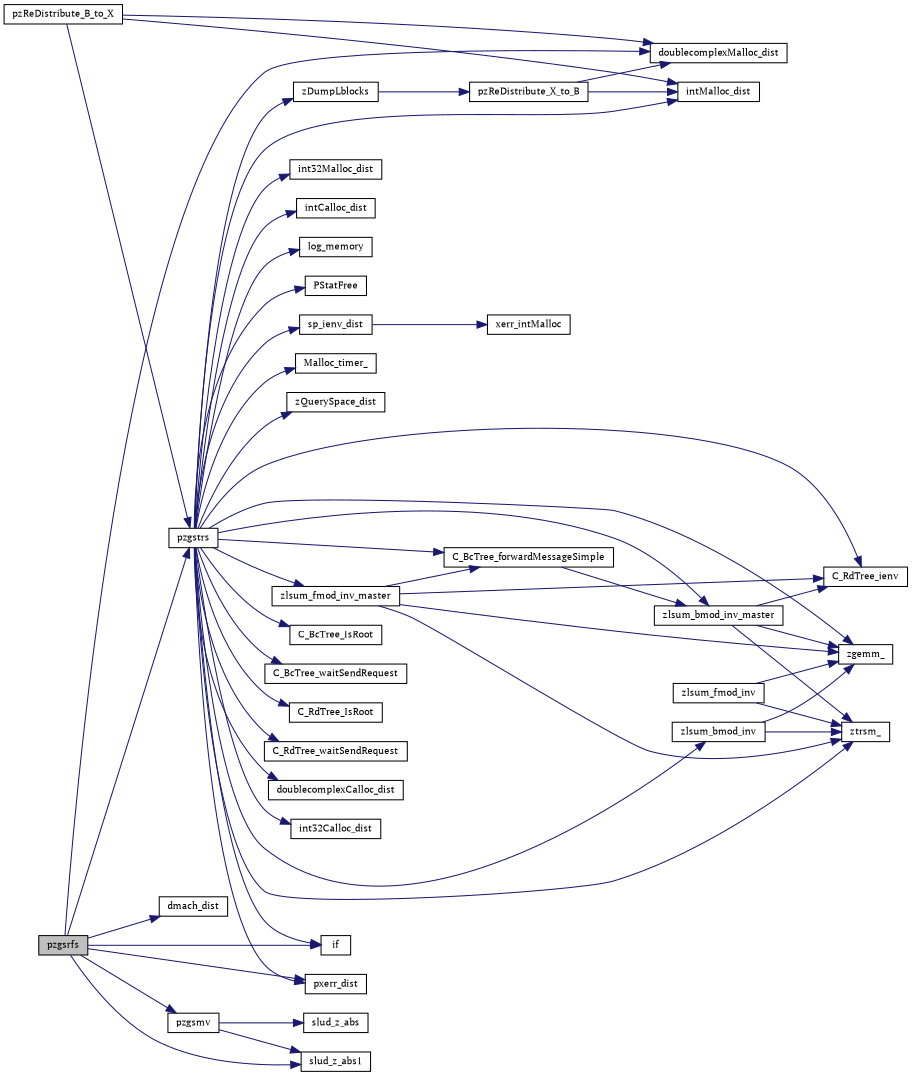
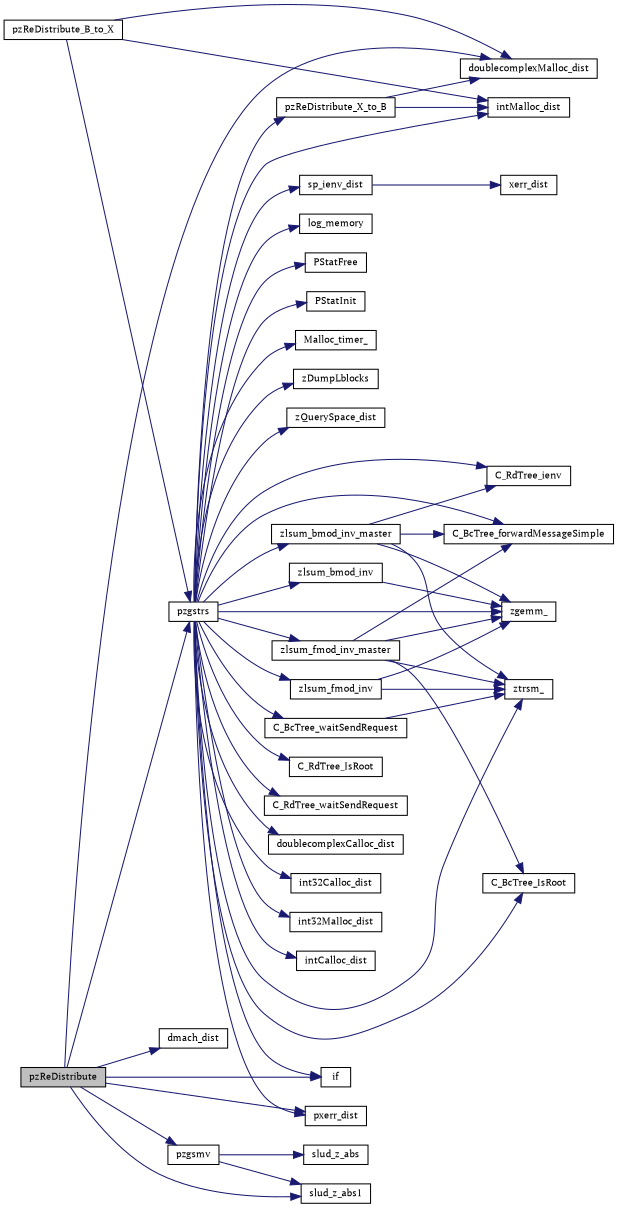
edge "zDumpLblocks" -> "pzReDistribute_X_to_B": now "pzgstrs" -> "pzReDistribute_X_to_B"
node "PStatInit": added
node "xerr_intMalloc": label "xerr_intMalloc" -> "xerr_dist"
edge "C_BcTree_forwardMessageSimple" -> "zlsum_bmod_inv_master": reversed
edge "zlsum_fmod_inv_master" -> "C_RdTree_ienv": now "zlsum_fmod_inv_master" -> "C_BcTree_IsRoot"
edge "pzgstrs" -> "zlsum_fmod_inv": added
edge "zlsum_bmod_inv" -> "ztrsm_": now "C_BcTree_waitSendRequest" -> "ztrsm_"
node "pzgsrfs": label "pzgsrfs" -> "pzReDistribute"
